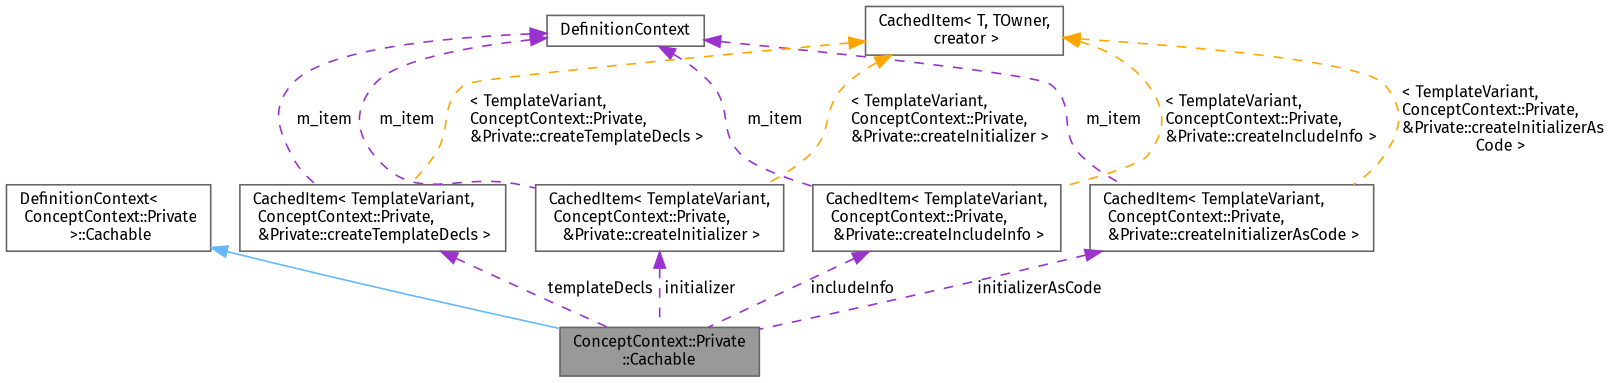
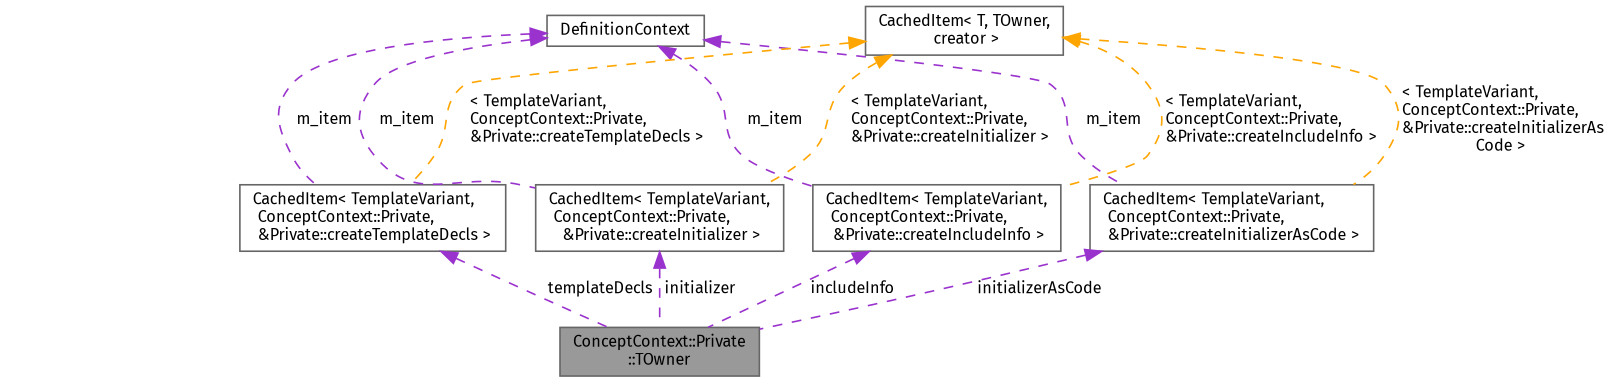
node "DefinitionContext< ConceptContext::Private >::Cachable": removed
node "ConceptContext::Private ::Cachable": label "ConceptContext::Private ::Cachable" -> "ConceptContext::Private ::TOwner"
